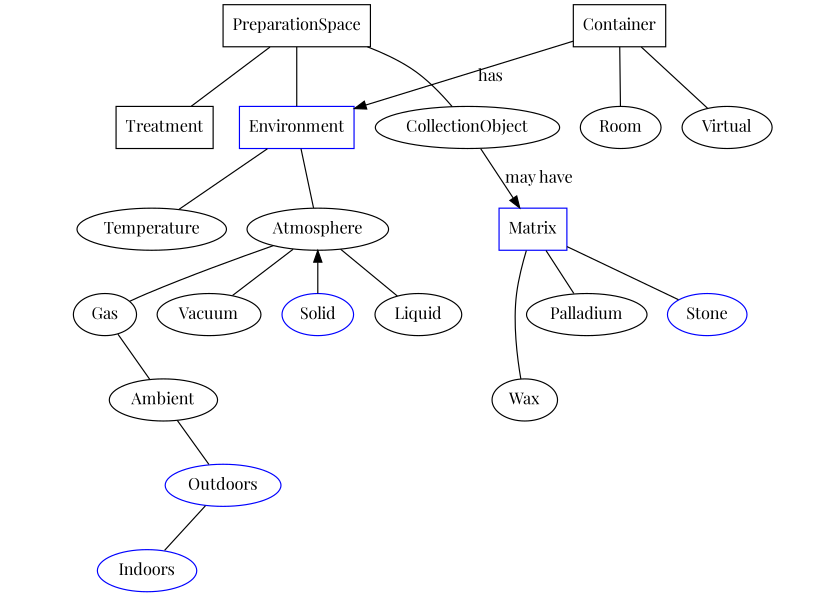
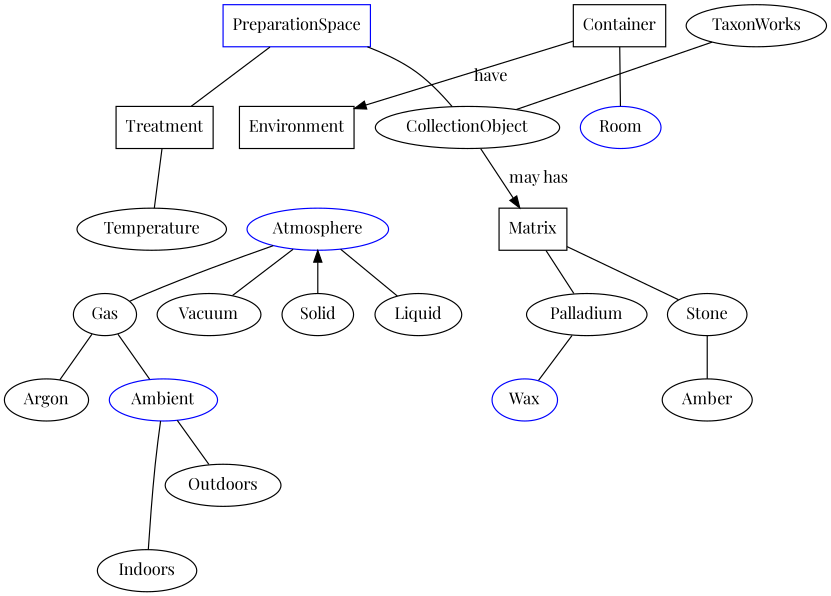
node "PreparationSpace": color black -> blue
node "TaxonWorks": added
edge "PreparationSpace" -- "Environment": removed
edge "Container" -- "Environment": label "has" -> "have"
node "Environment": color blue -> black
node "Room": color black -> blue
node "Virtual": removed
edge "Environment" -- "Atmosphere": removed
edge "CollectionObject" -- "Matrix": label "may have" -> "may has"
edge "Environment" -- "Temperature": now "Treatment" -- "Temperature"
node "Atmosphere": color black -> blue
node "Matrix": color blue -> black
edge "Matrix" -- "Wax": now "Palladium" -- "Wax"
node "Solid": color blue -> black
node "Stone": color blue -> black
node "Argon": added
node "Ambient": color black -> blue
node "Wax": color black -> blue
node "Amber": added
node "Outdoors": color blue -> black
edge "Outdoors" -- "Indoors": now "Ambient" -- "Indoors"
node "Indoors": color blue -> black
